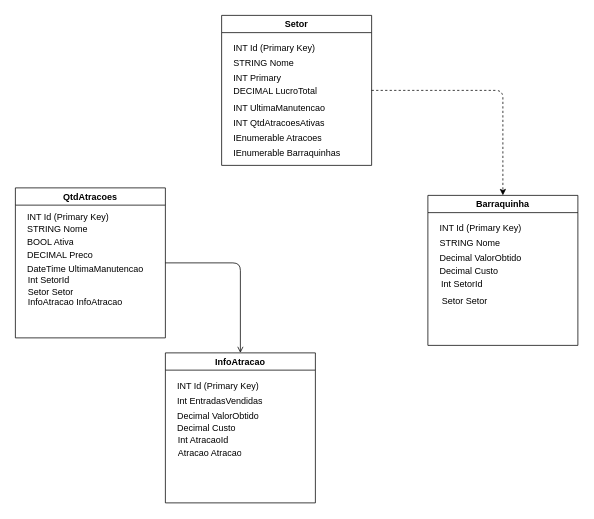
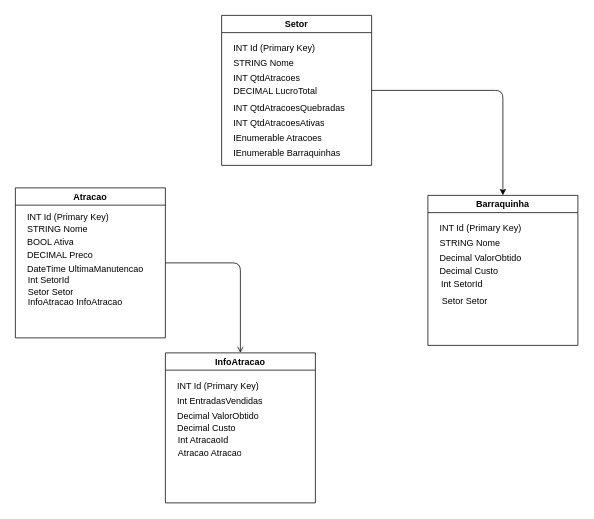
node "INT Primary": label "INT Primary" -> "INT QtdAtracoes"
edge "Setor" -> "Barraquinha": style dashed -> solid
node "INT UltimaManutencao": label "INT UltimaManutencao" -> "INT QtdAtracoesQuebradas"
node "QtdAtracoes": label "QtdAtracoes" -> "Atracao"
